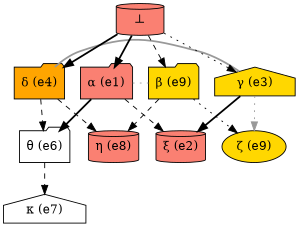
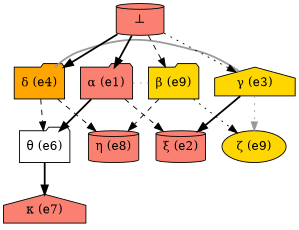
edge "θ (e6)" -> "κ (e7)": style dashed -> bold
node "κ (e7)": fillcolor white -> salmon
